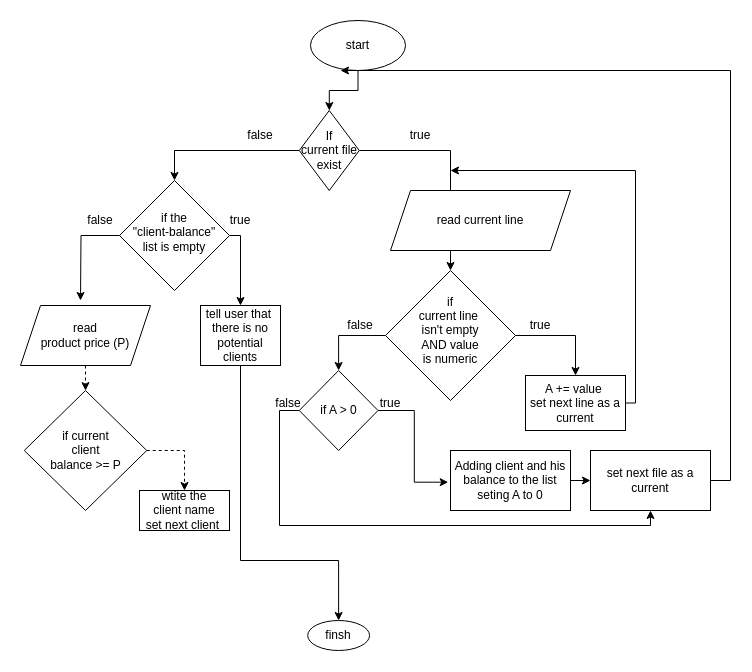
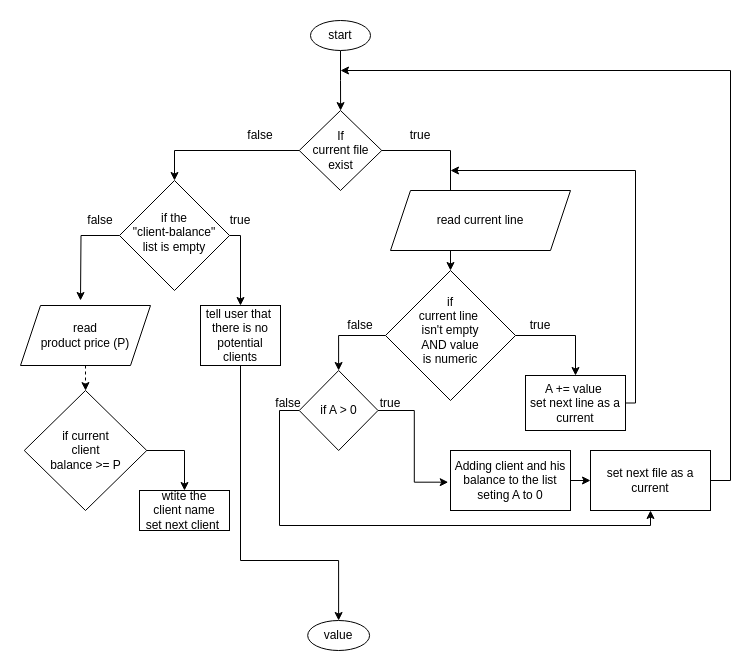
node "start": size 95x50 -> 60x30
node "If current file exist": size 60x80 -> 83x80
edge "if current client balance >= P" -> "wtite the client name set next client": style dashed -> solid
node "finsh": label "finsh" -> "value"
